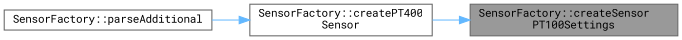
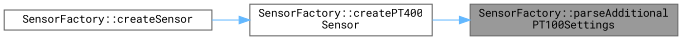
node "SensorFactory::parseAdditional": label "SensorFactory::parseAdditional" -> "SensorFactory::createSensor"
node "SensorFactory::createSensor PT100Settings": label "SensorFactory::createSensor PT100Settings" -> "SensorFactory::parseAdditional PT100Settings"
